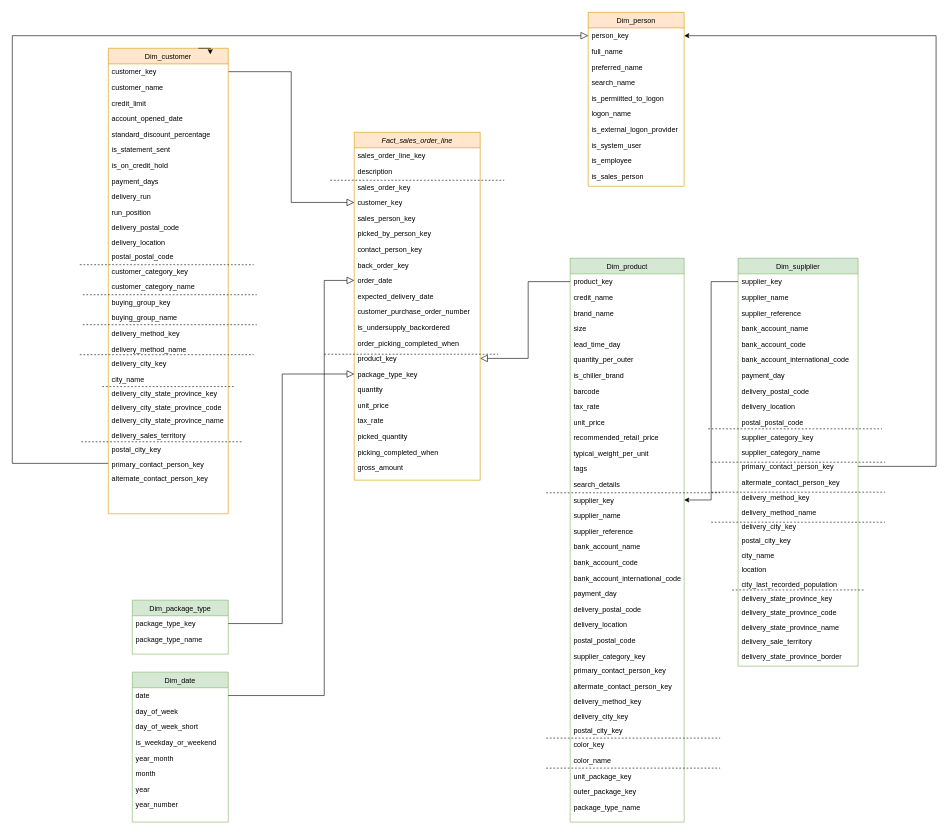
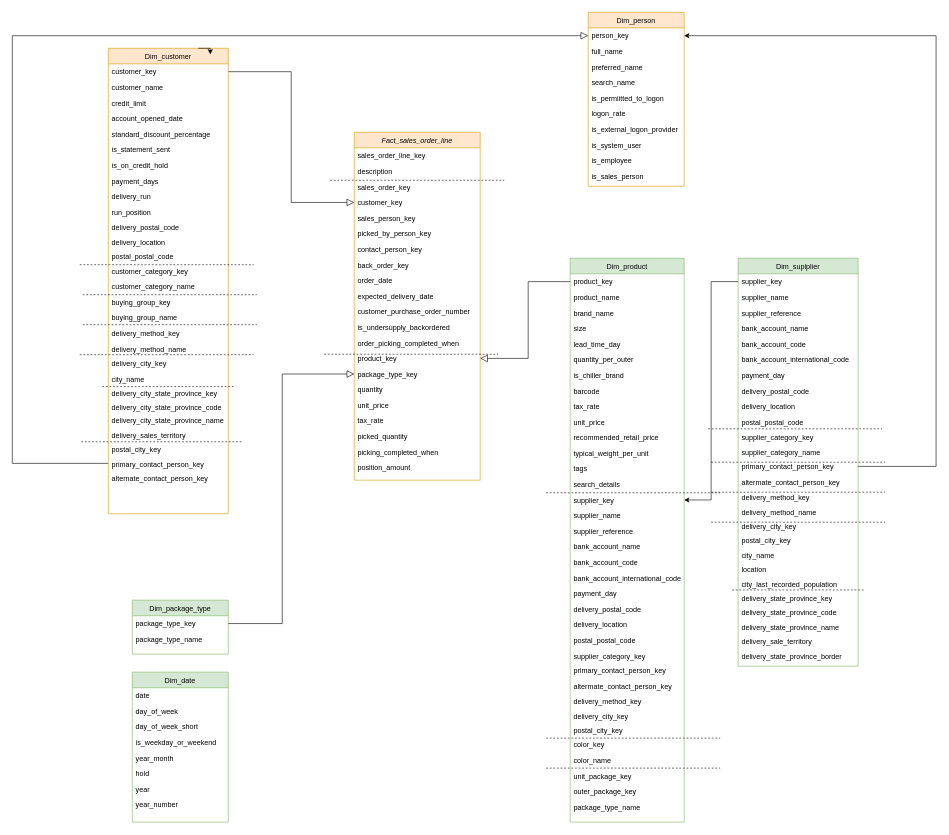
node "logon_name": label "logon_name" -> "logon_rate"
node "credit_name": label "credit_name" -> "product_name"
node "gross_amount": label "gross_amount" -> "position_amount"
edge "date" -> "order_date": removed
node "month": label "month" -> "hold"
